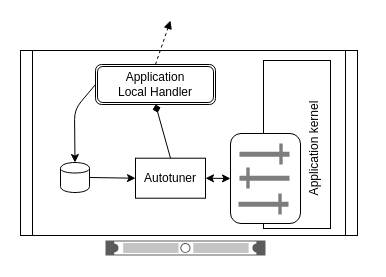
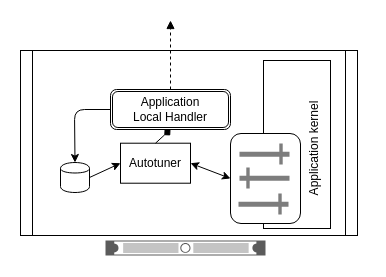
node "Application Local Handler": moved (156, 85) -> (171, 110)
node "Autotuner": moved (171, 178) -> (156, 163)
